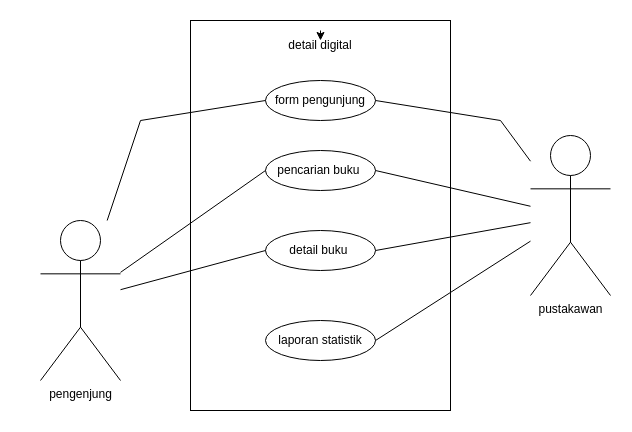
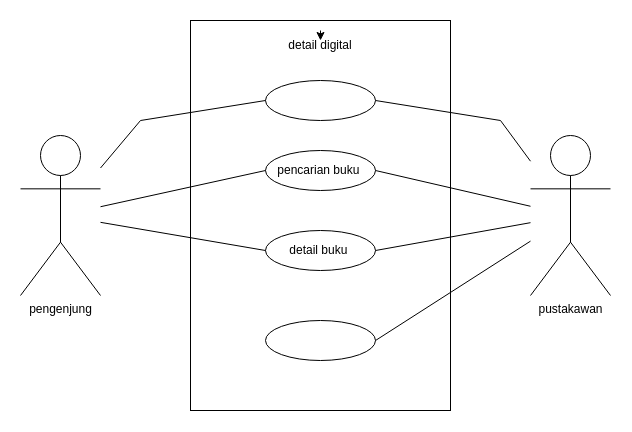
node "form pengunjung": removed
node "pengenjung": moved (81, 301) -> (61, 216)
node "laporan statistik": removed
